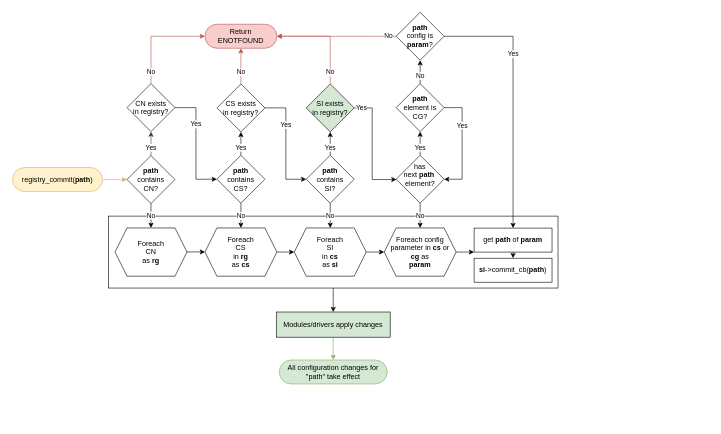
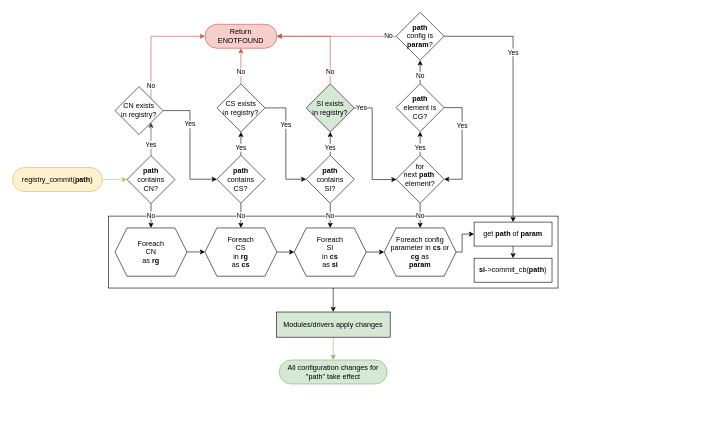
node "CN exists in registry?": moved (151, 108) -> (139, 111)
node "has next path element?": label "has next path element?" -> "for next path element?"
node "get path of param": moved (513, 240) -> (513, 234)
